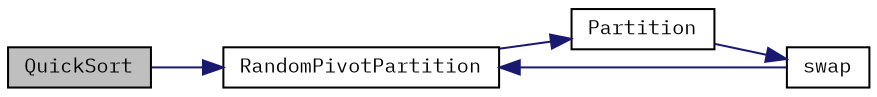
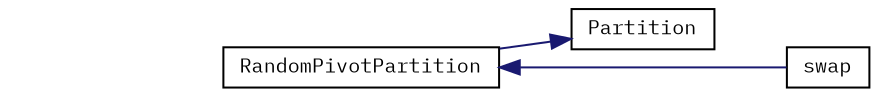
edge "Partition" -> "swap": removed
node "QuickSort": removed
